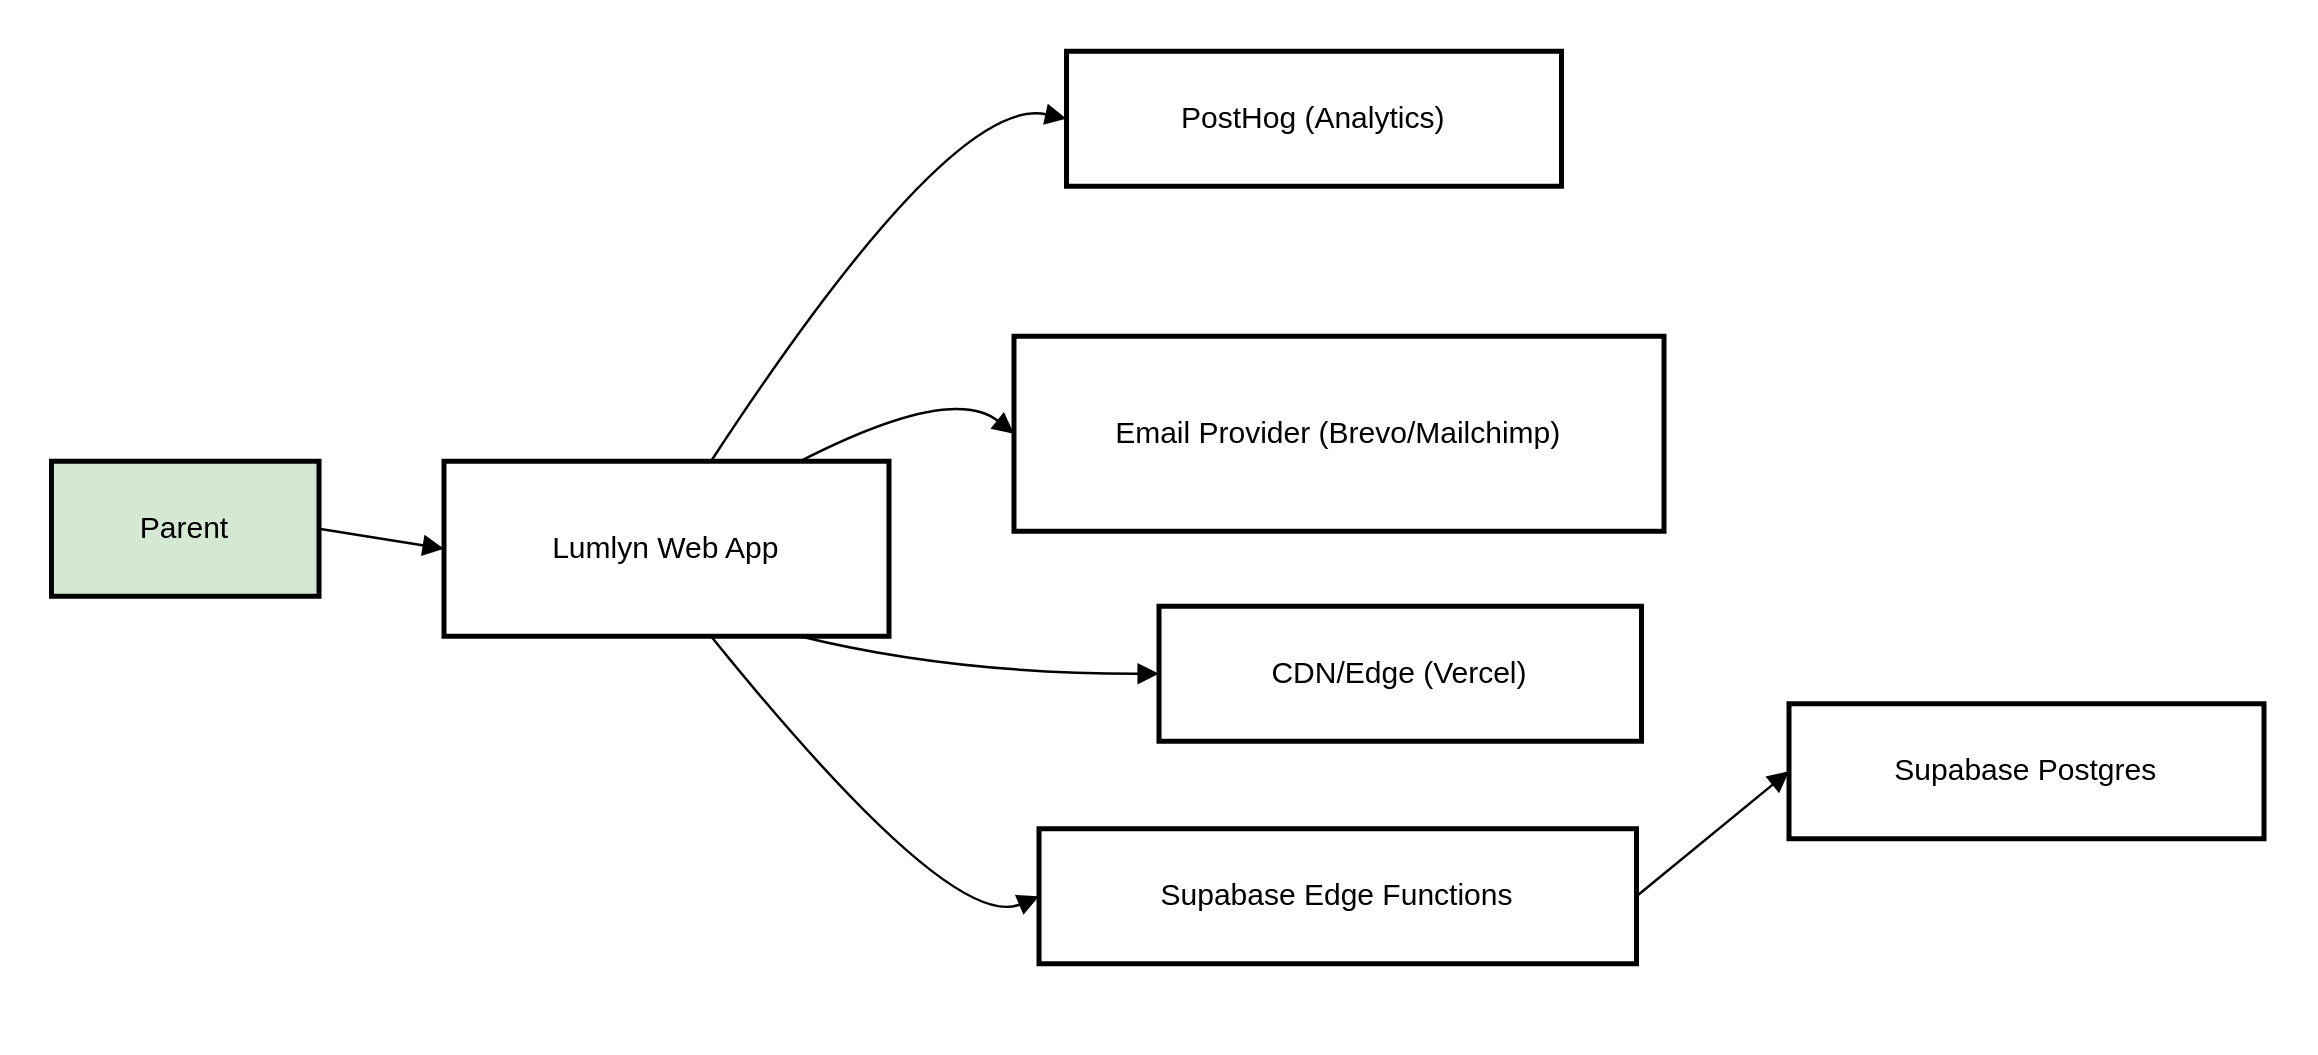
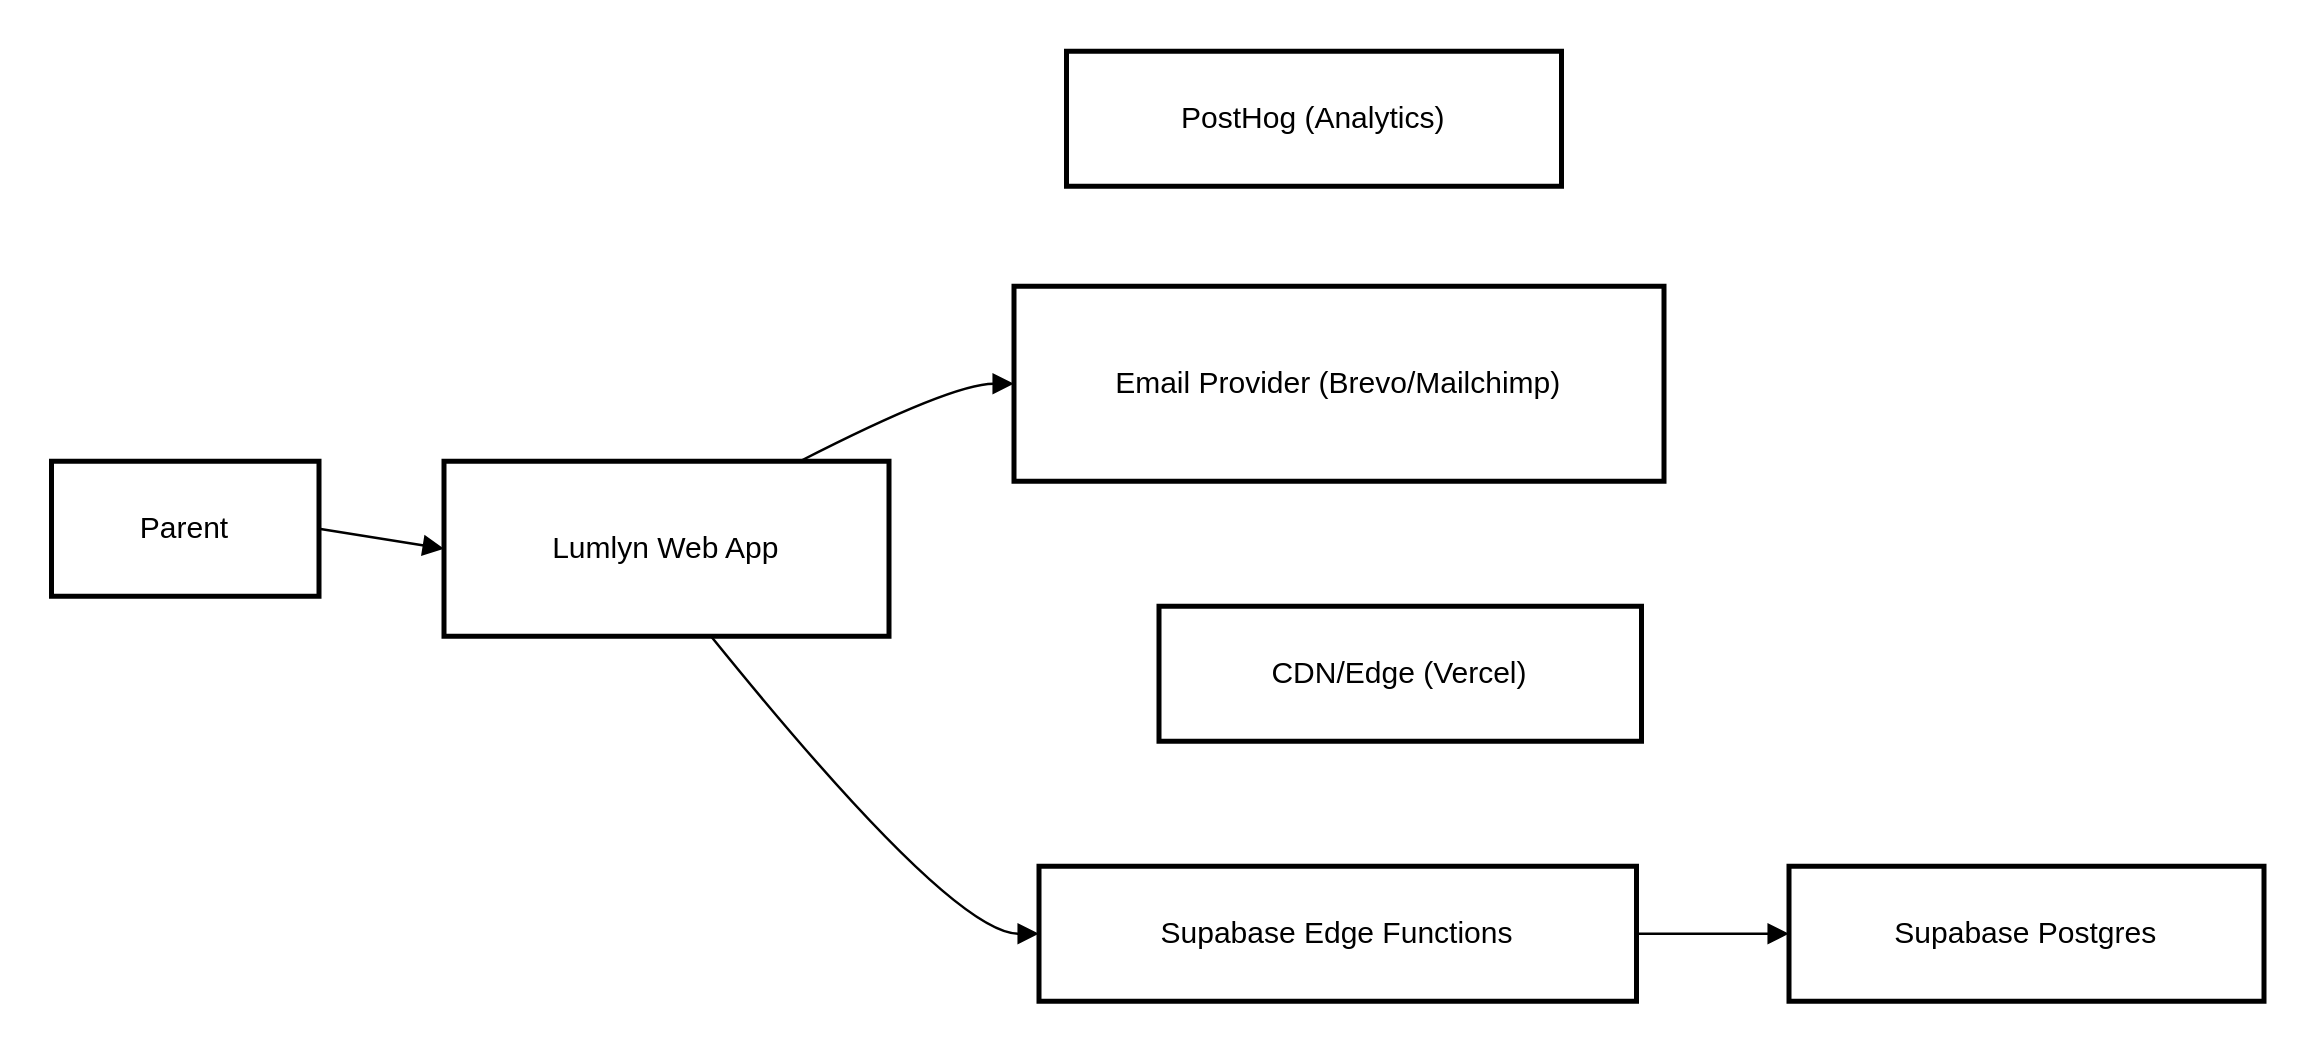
edge "Lumlyn Web App" -> "PostHog (Analytics)": removed
node "Email Provider (Brevo/Mailchimp)": moved (1339, 434) -> (1339, 384)
node "Parent": fillcolor #d5e8d4 -> #ffffff
edge "Lumlyn Web App" -> "CDN/Edge (Vercel)": removed
node "Supabase Postgres": moved (2026, 771) -> (2026, 934)
node "Supabase Edge Functions": moved (1338, 896) -> (1338, 934)
